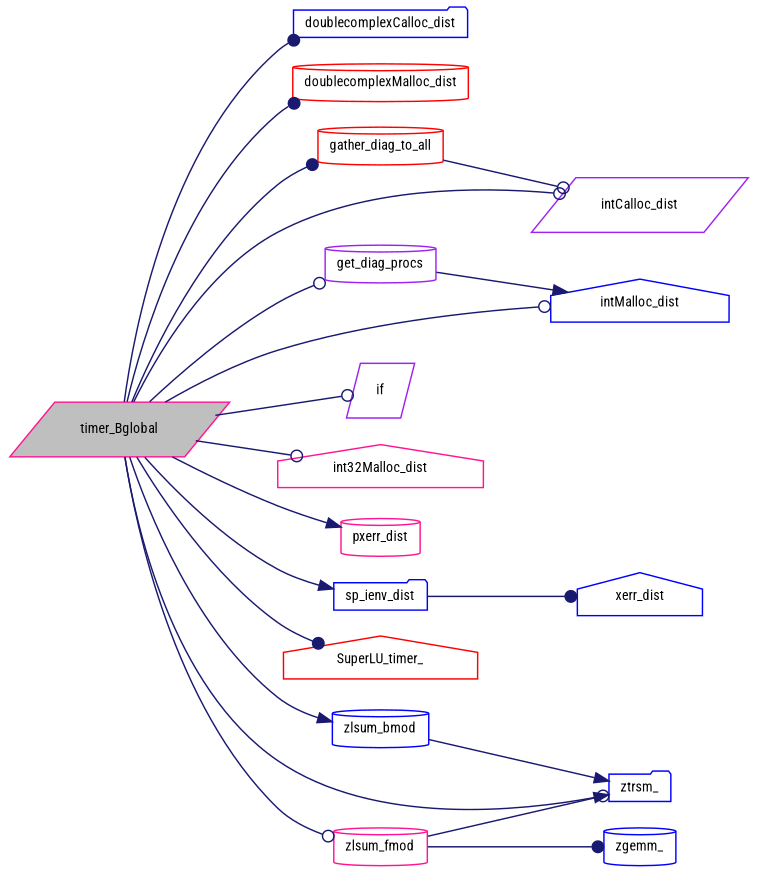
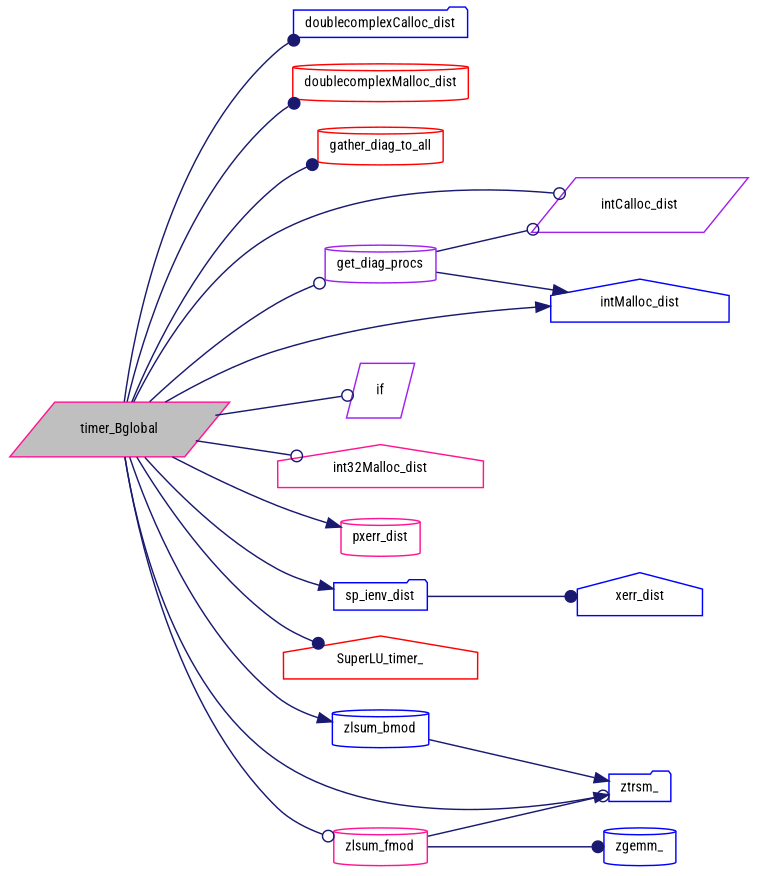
edge "gather_diag_to_all" -> "intCalloc_dist": now "get_diag_procs" -> "intCalloc_dist"
edge "timer_Bglobal" -> "intMalloc_dist": arrowhead odot -> normal
